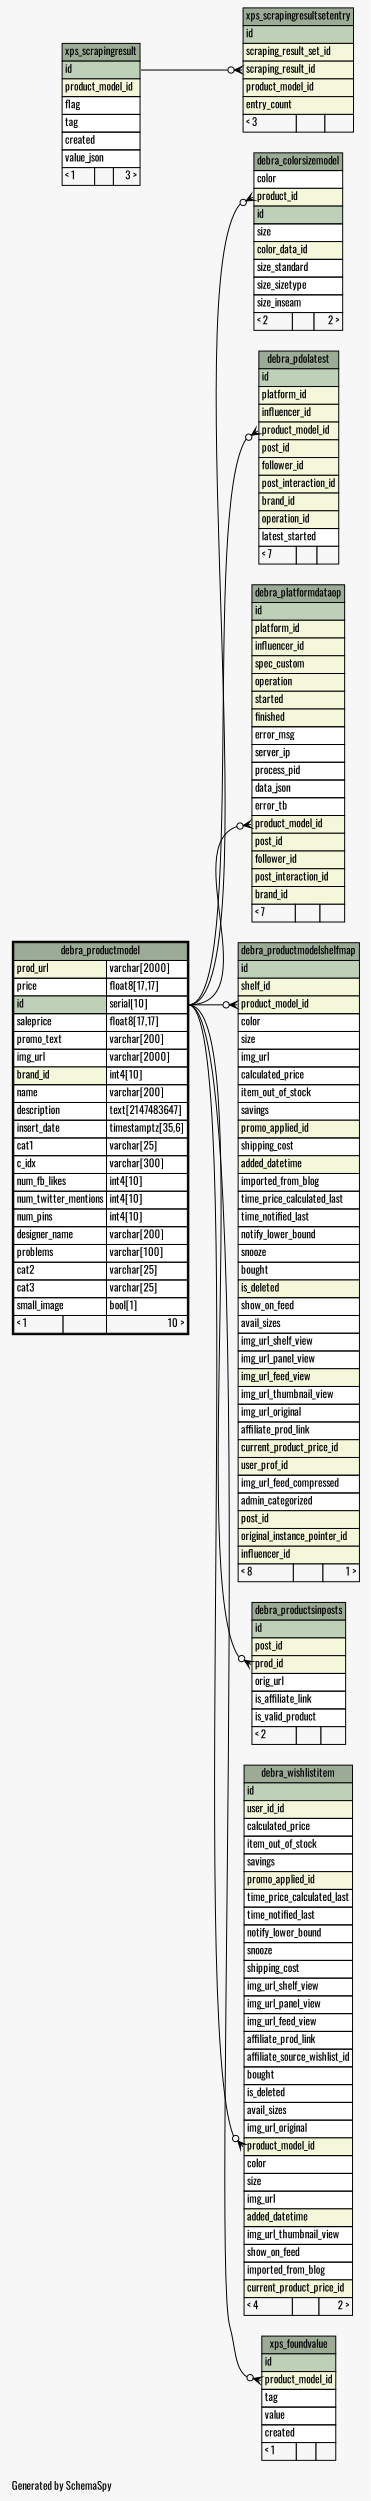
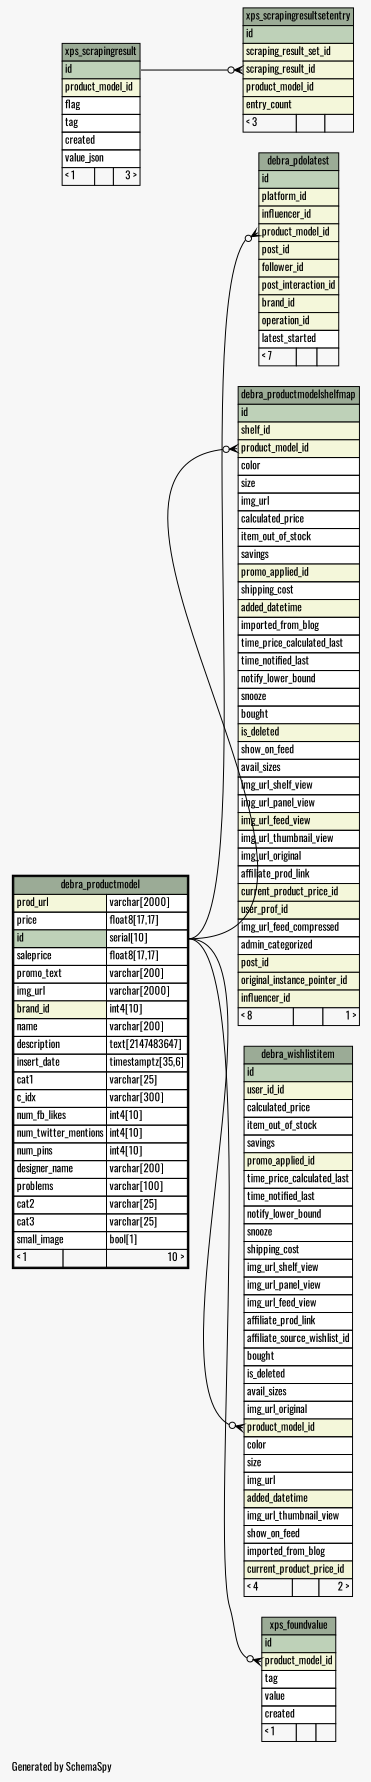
node "debra_colorsizemodel": removed
node "debra_platformdataop": removed
node "debra_productsinposts": removed
